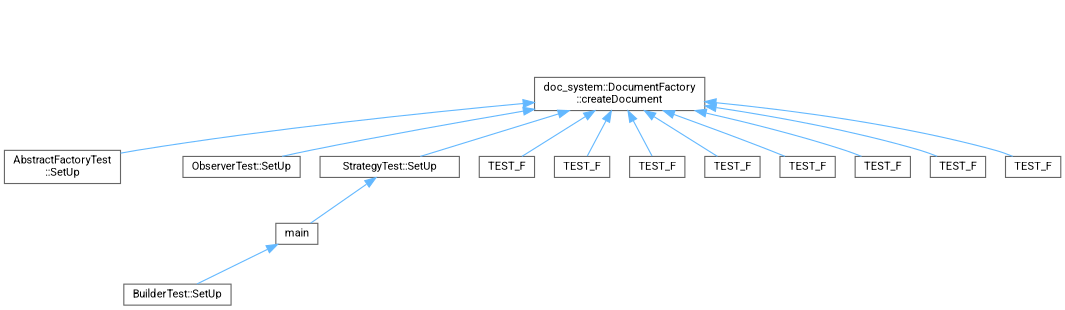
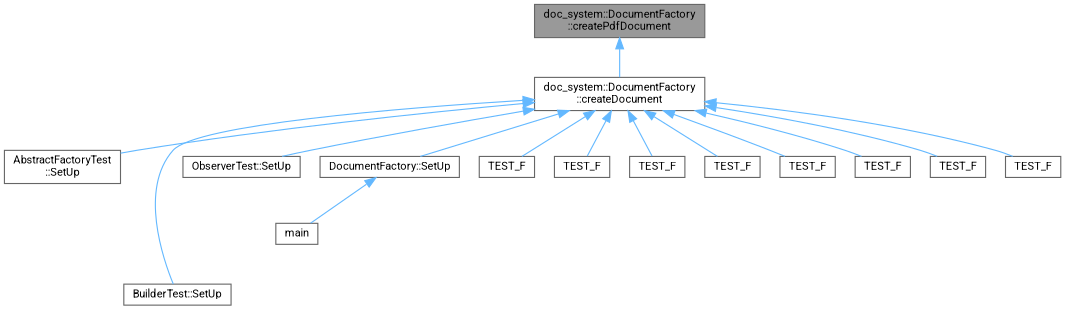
node "doc_system::DocumentFactory ::createPdfDocument": added
node "StrategyTest::SetUp": label "StrategyTest::SetUp" -> "DocumentFactory::SetUp"
edge "BuilderTest::SetUp" -> "main": now "BuilderTest::SetUp" -> "doc_system::DocumentFactory ::createDocument"
